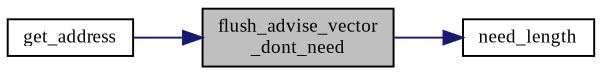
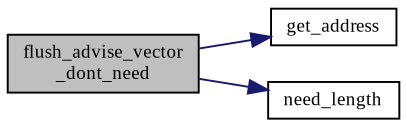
edge "get_address" -> "flush_advise_vector _dont_need": reversed
